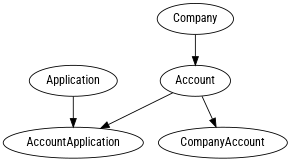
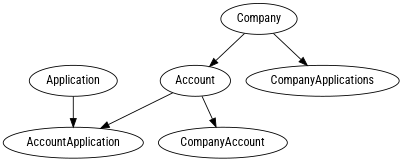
node "CompanyApplications": added
